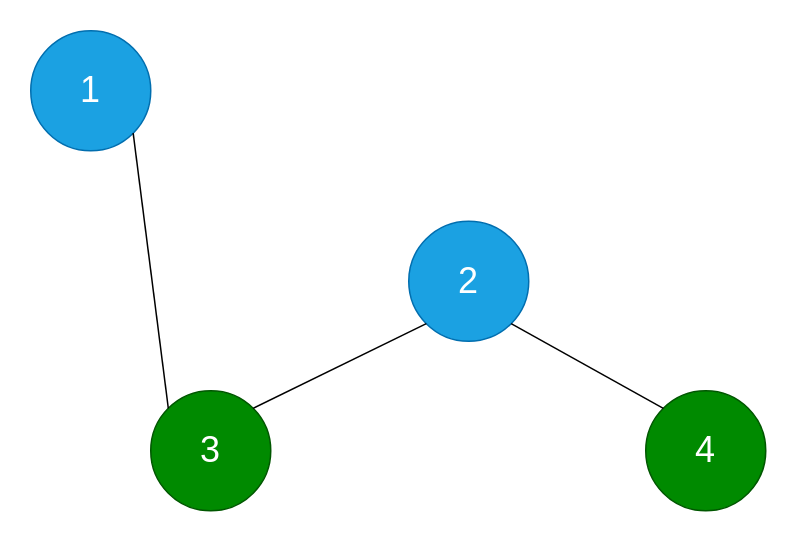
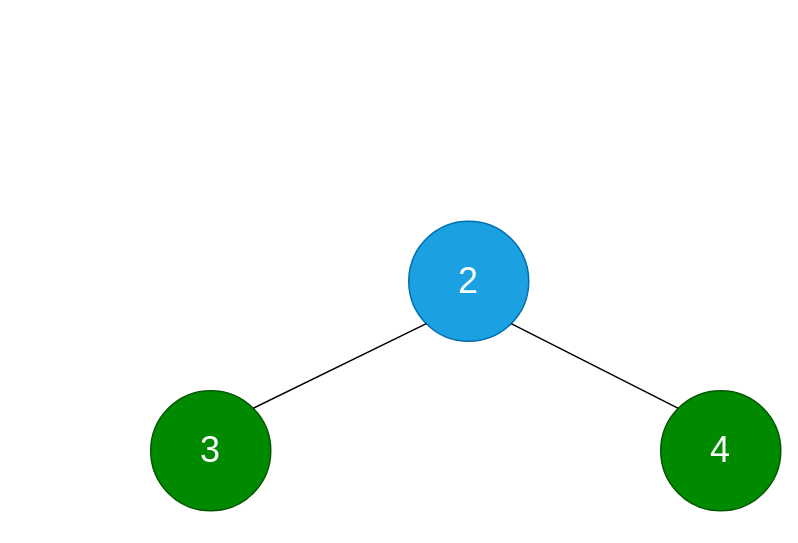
node "1": removed
edge "1" -- "3": removed
node "4": moved (706, 451) -> (721, 451)
